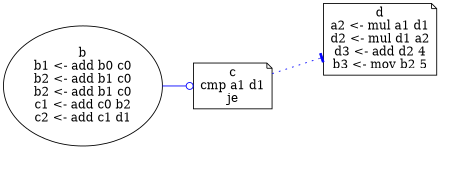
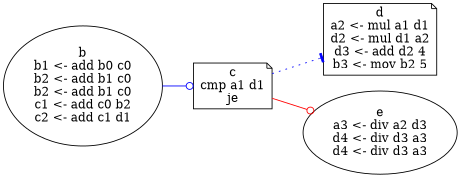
node "e a3 <- div a2 d3 d4 <- div d3 a3 d4 <- div d3 a3": added
